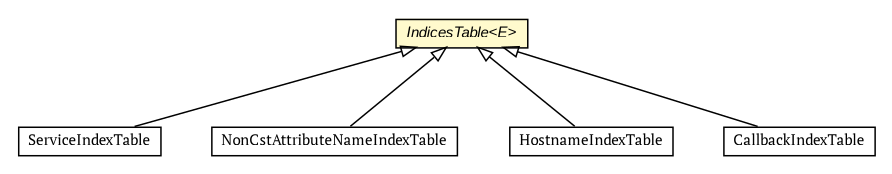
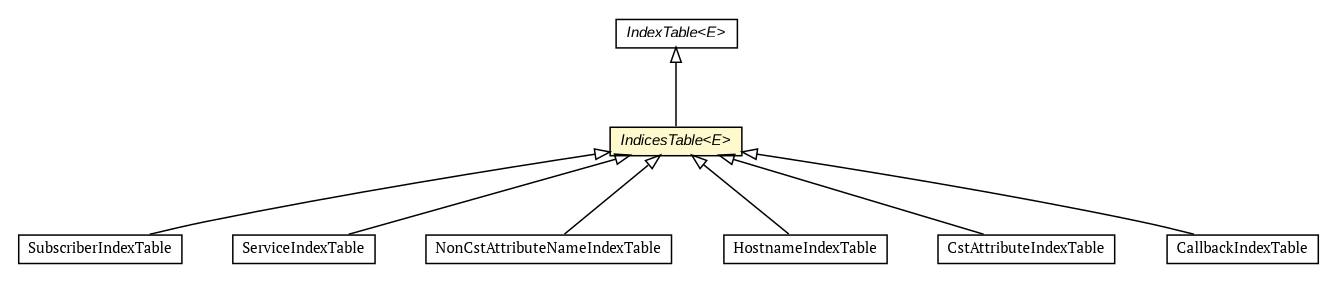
node "IndexTable<E>": added
node "SubscriberIndexTable": added
node "CstAttributeIndexTable": added
